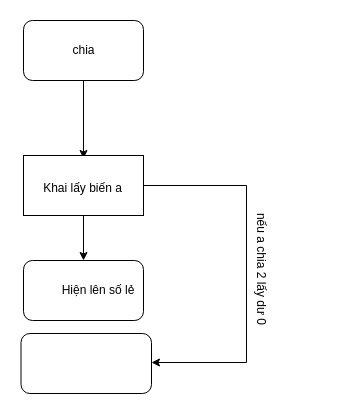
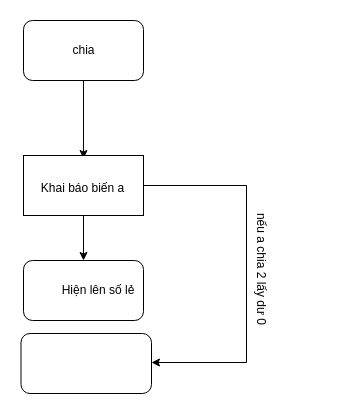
node "Khai lấy biến a": label "Khai lấy biến a" -> "Khai báo biến a"
